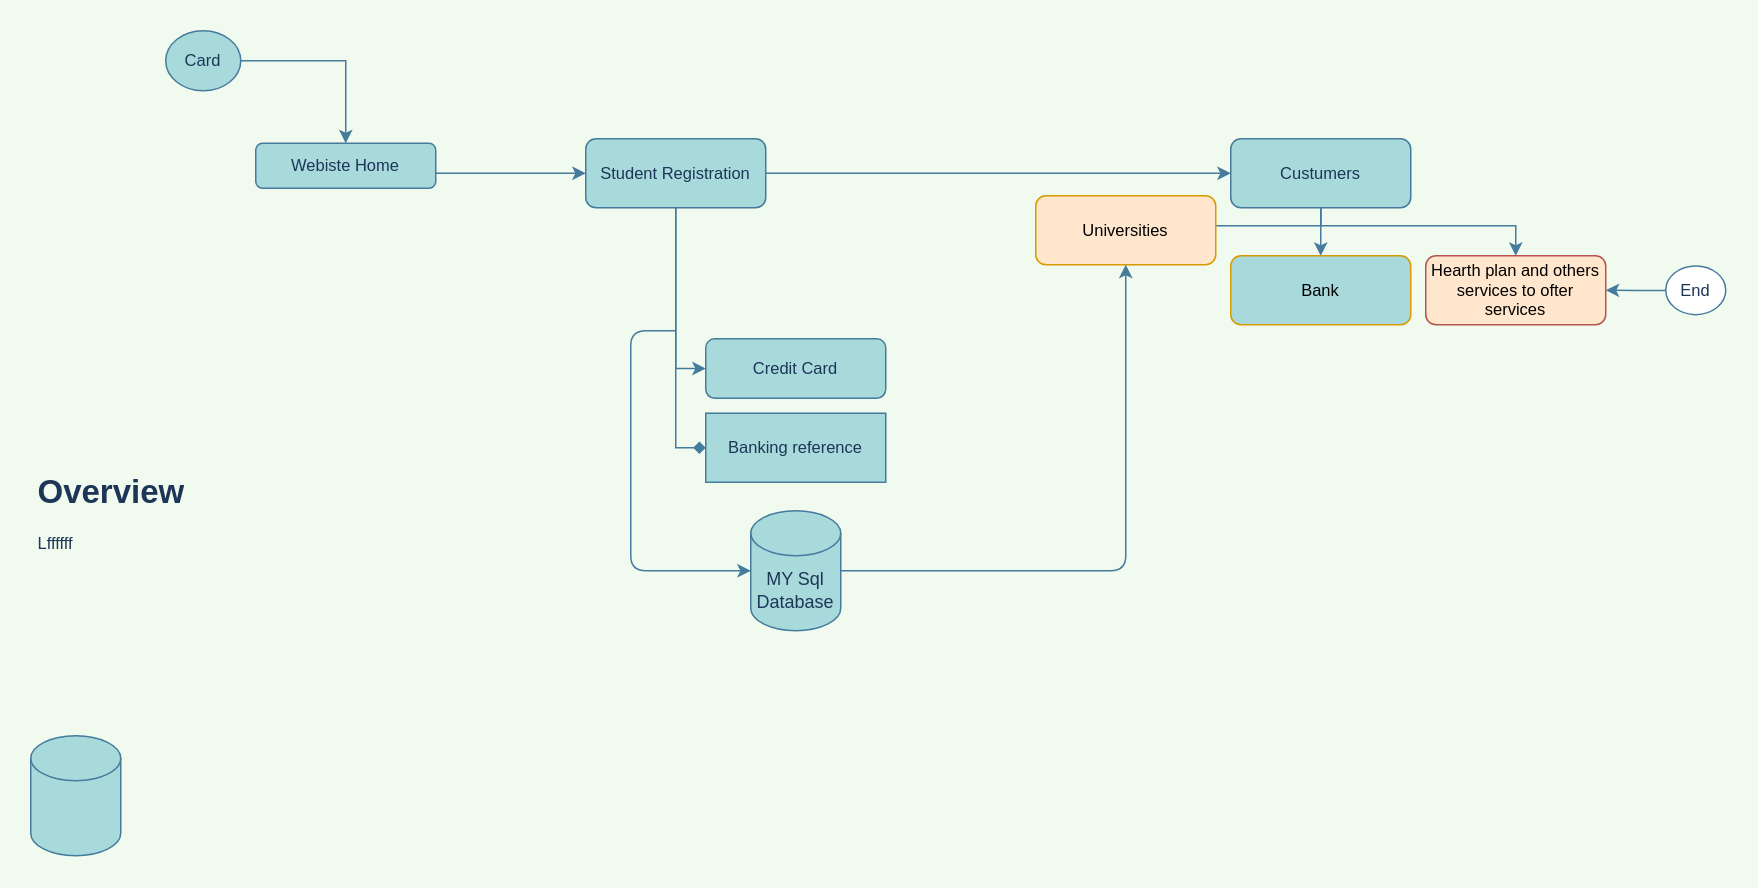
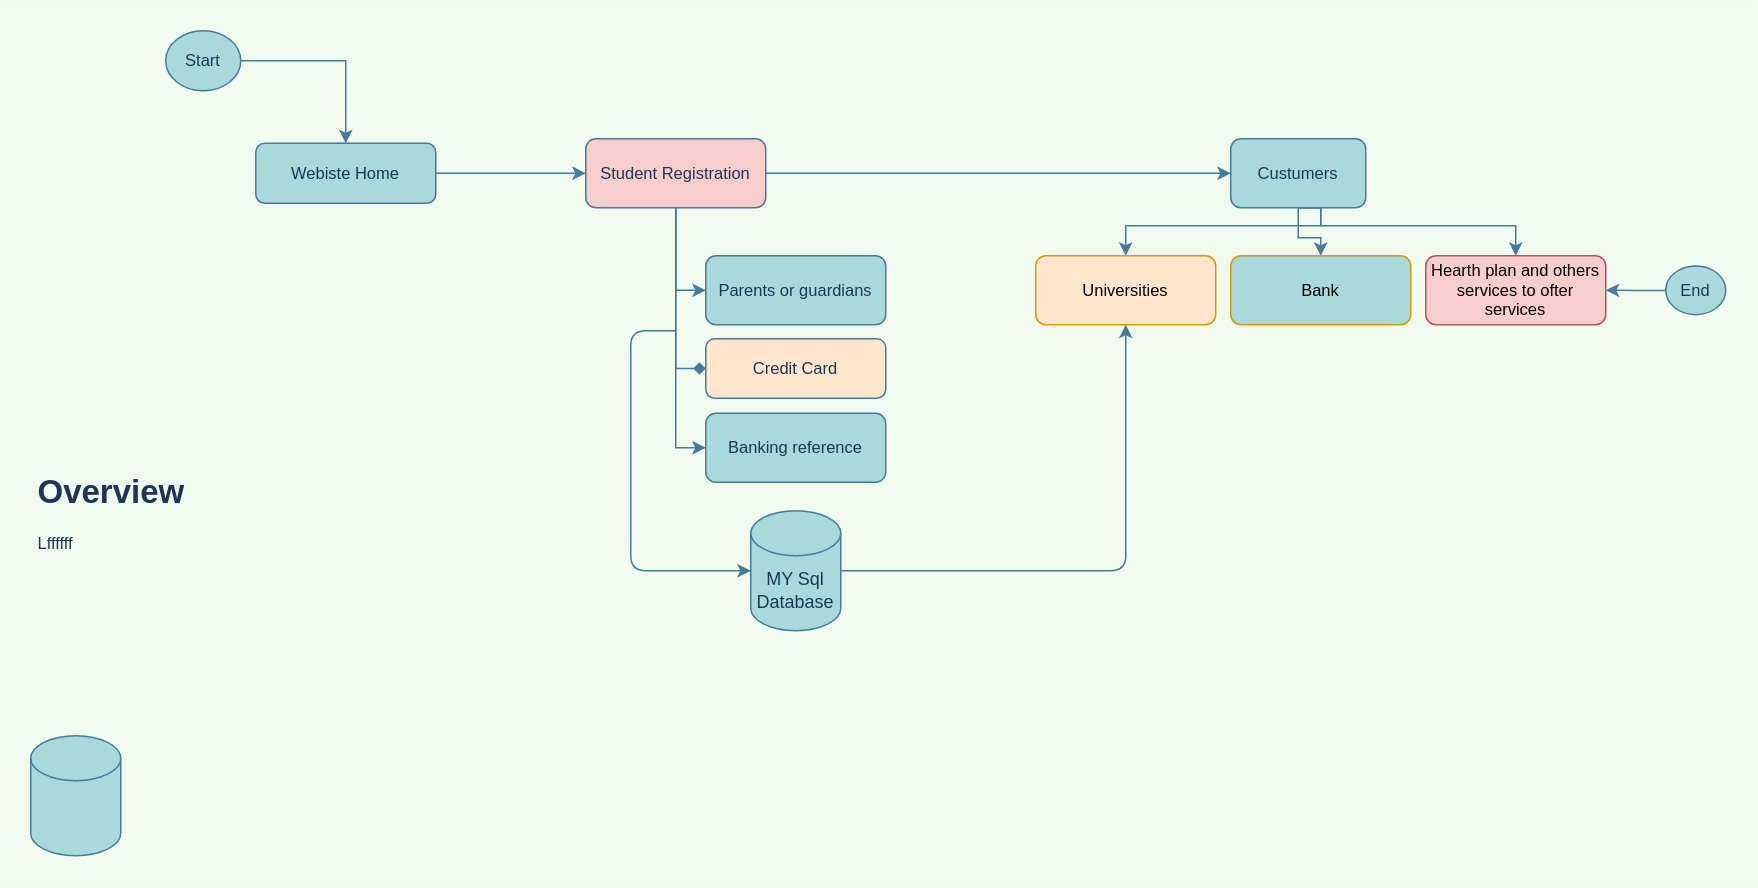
node "Card": label "Card" -> "Start"
node "Webiste Home": size 180x45 -> 180x60
node "Student Registration": fillcolor #a8dadc -> #f8cecc
node "Custumers": size 180x69 -> 135x69
node "Universities": moved (1126, 230) -> (1126, 290)
edge "Student Registration" -> "Parents or guardians": added
node "Parents or guardians": added
node "Hearth plan and others services to ofter services": fillcolor #ffe6cc -> #f8cecc
node "End": fillcolor #ffffff -> #a8dadc
edge "Student Registration" -> "Credit Card": arrowhead classic -> diamond
node "Credit Card": fillcolor #a8dadc -> #ffe6cc
edge "Student Registration" -> "Banking reference": arrowhead diamond -> classic
node "Banking reference": shape rectangle -> rounded rectangle
